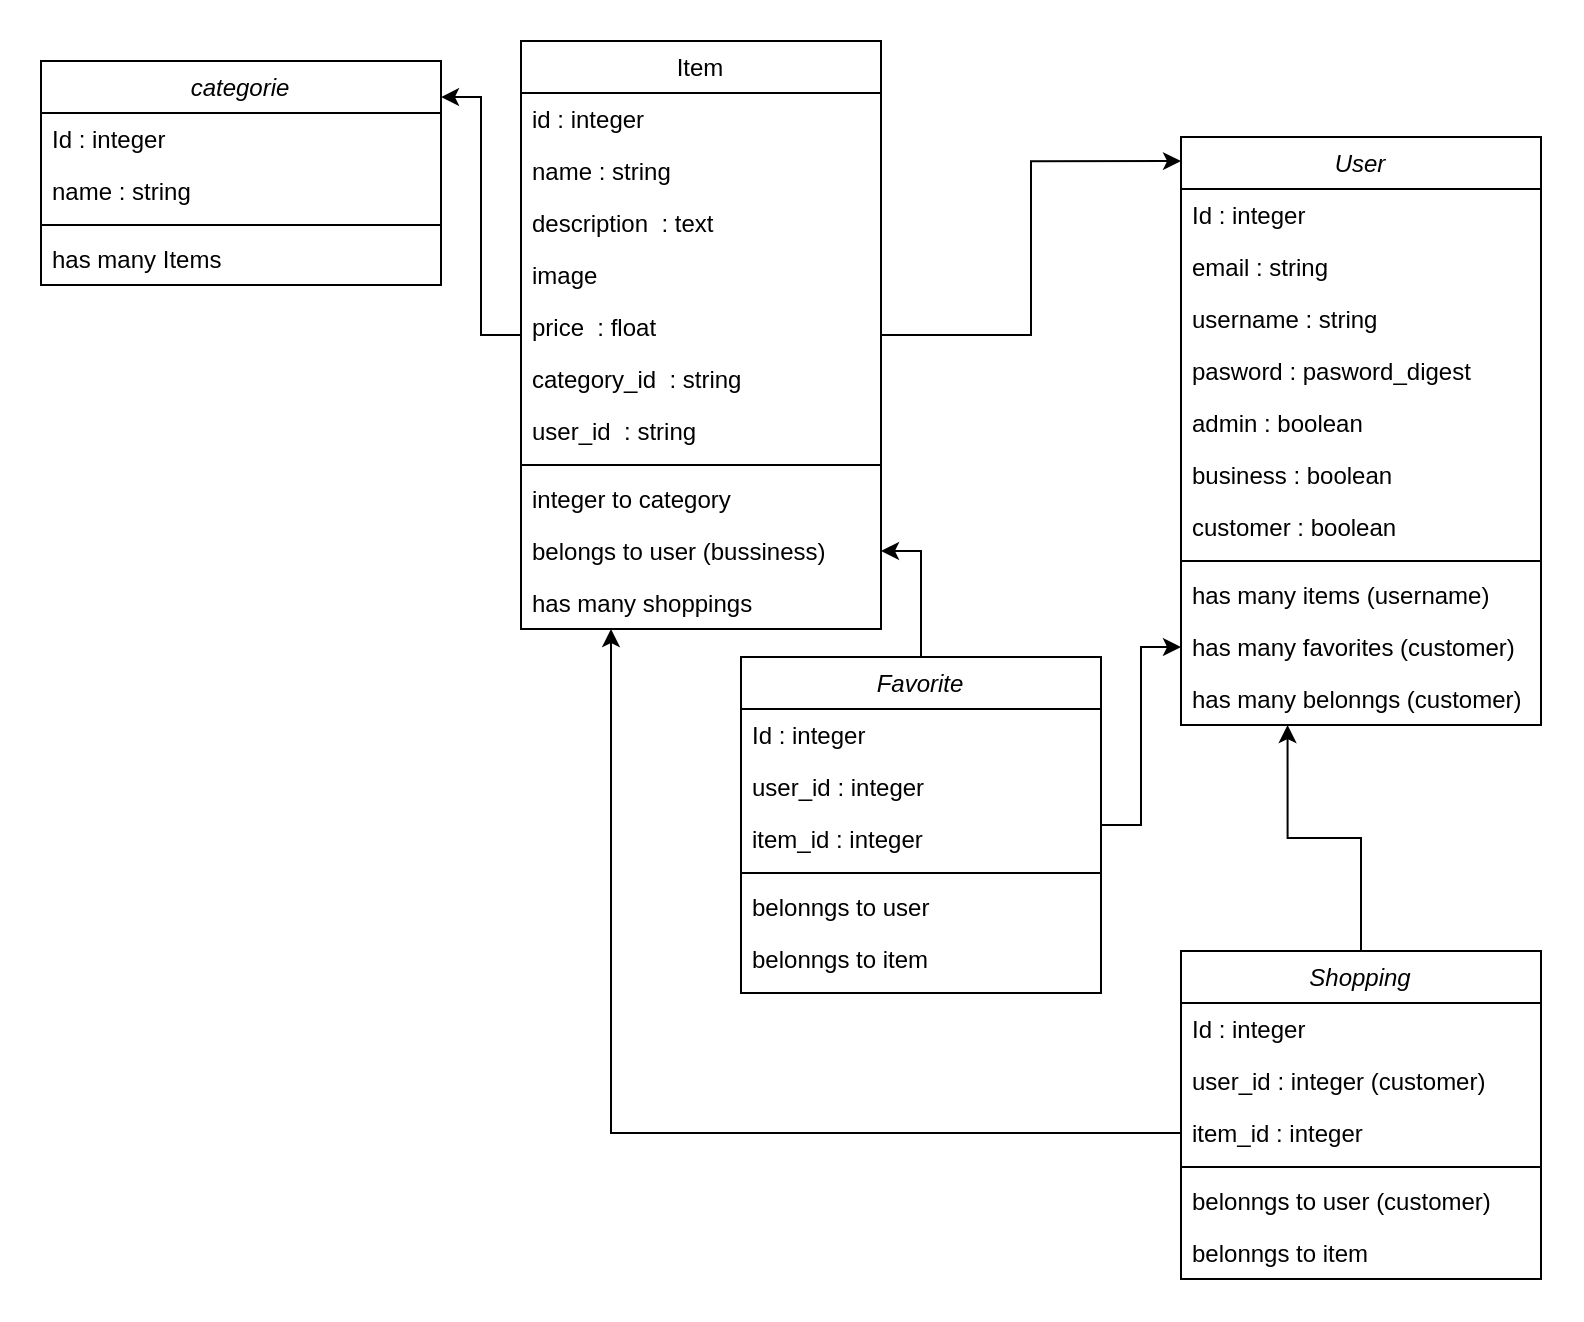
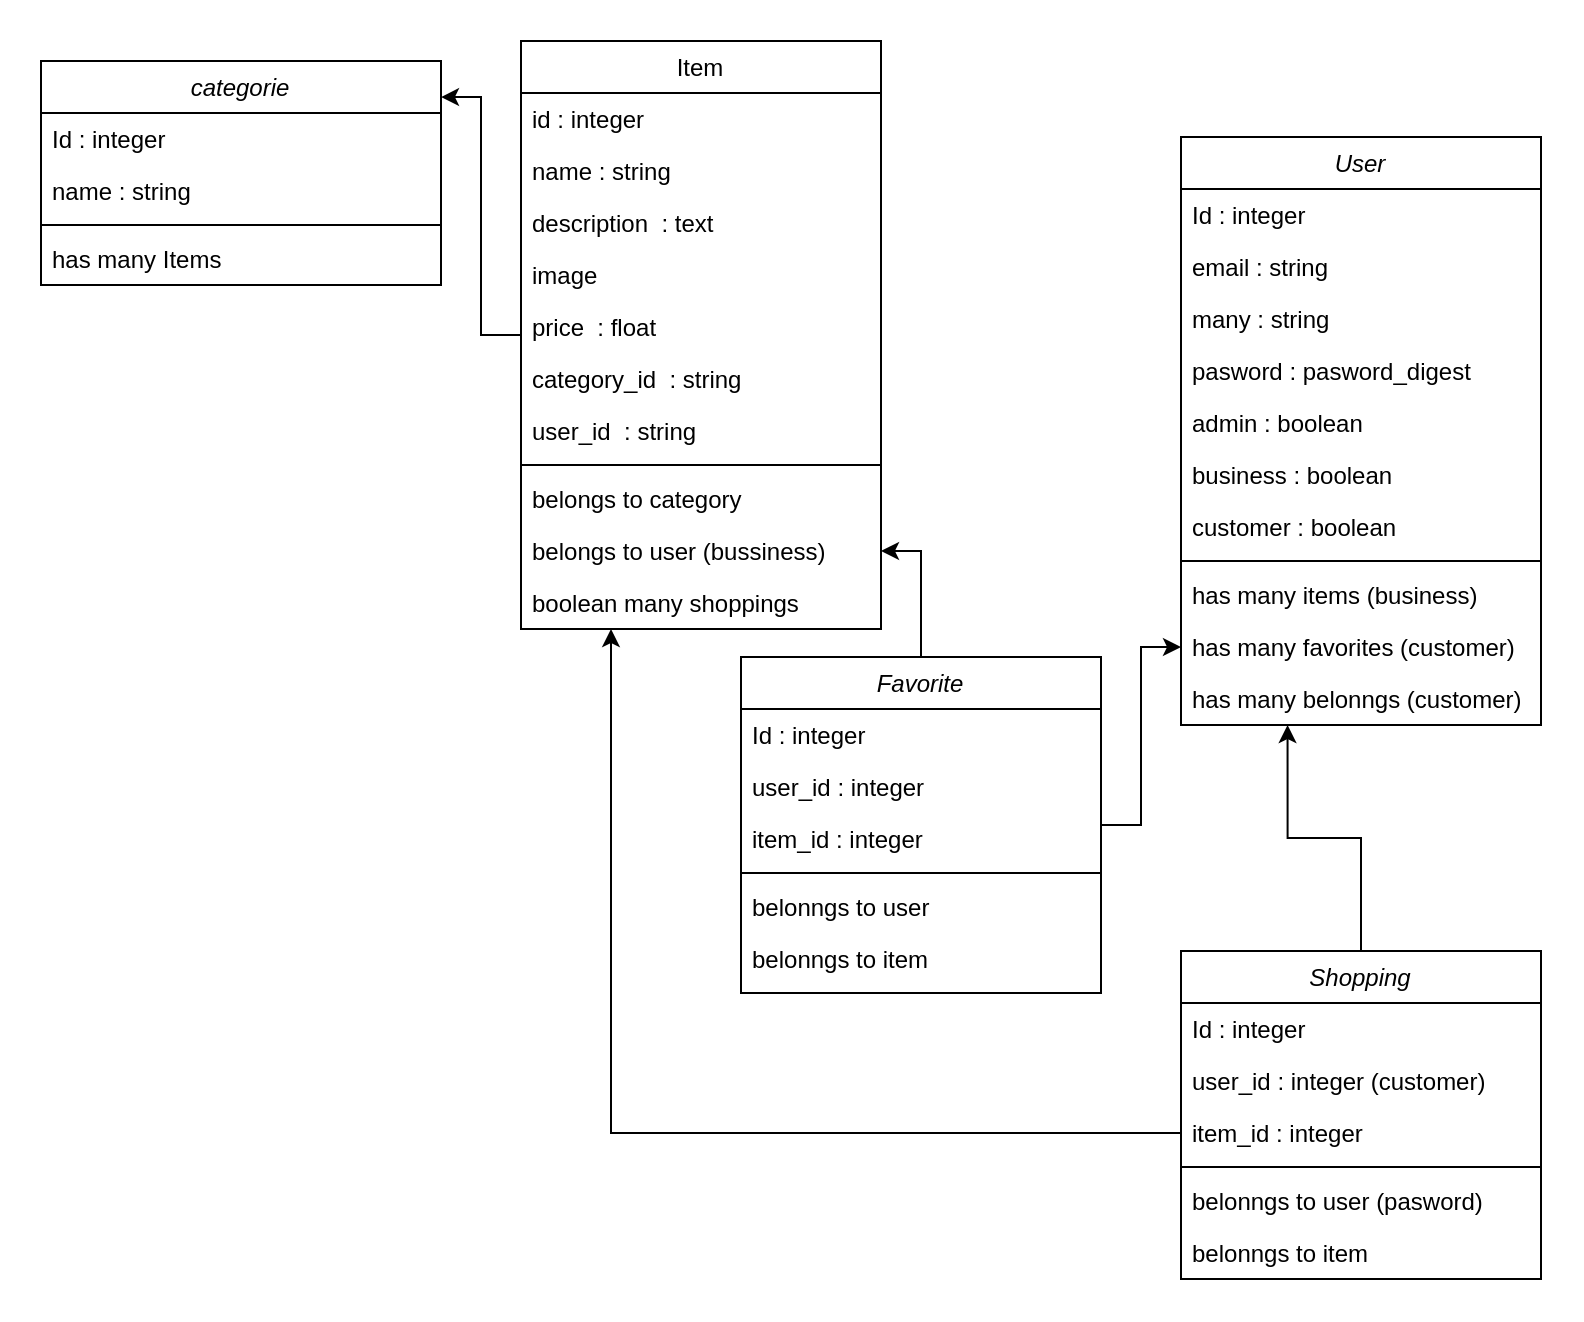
edge "Item" -> "User": removed
node "username : string": label "username : string" -> "many : string"
node "integer to category": label "integer to category" -> "belongs to category"
node "has many items (username)": label "has many items (username)" -> "has many items (business)"
node "has many shoppings": label "has many shoppings" -> "boolean many shoppings"
node "belonngs to user (customer)": label "belonngs to user (customer)" -> "belonngs to user (pasword)"
